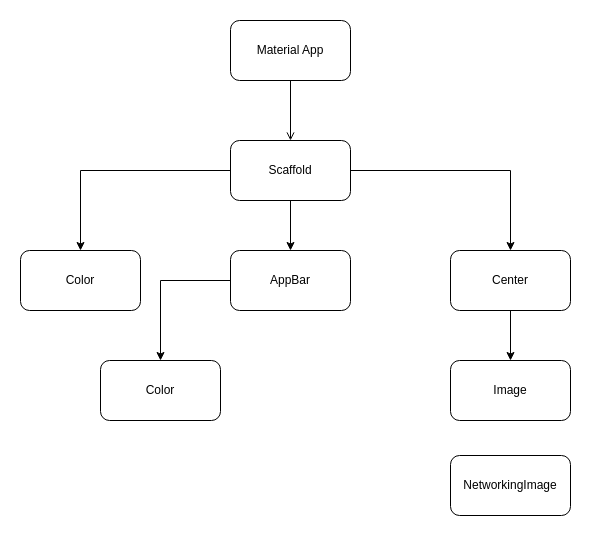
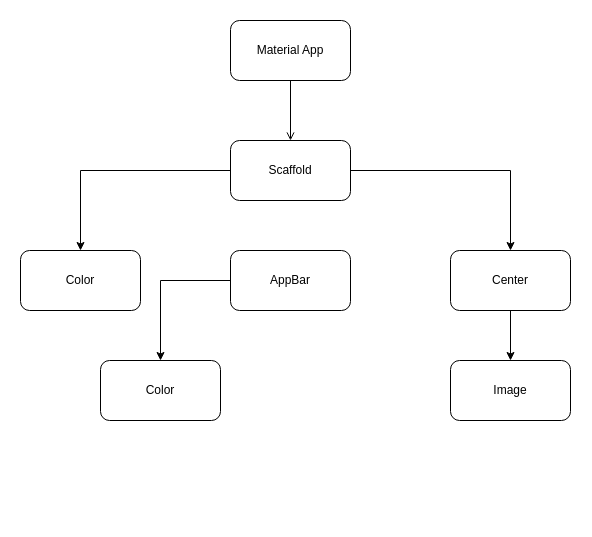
edge "Scaffold" -> "AppBar": removed
node "NetworkingImage": removed
